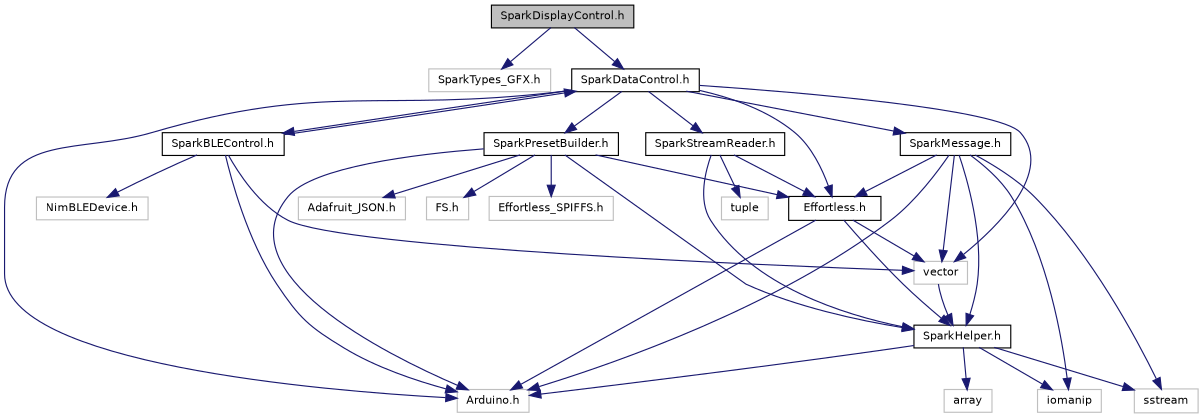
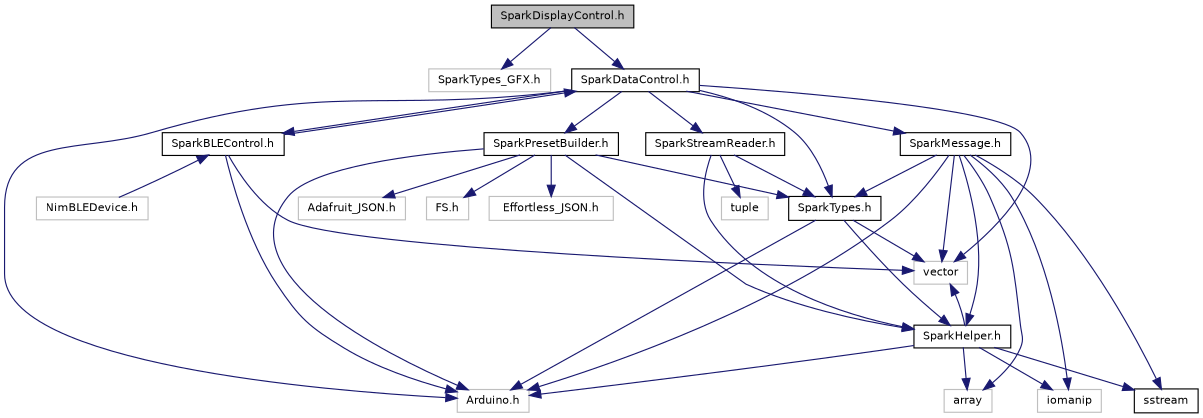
edge "SparkBLEControl.h" -> "NimBLEDevice.h": reversed
node "Effortless_SPIFFS.h": label "Effortless_SPIFFS.h" -> "Effortless_JSON.h"
node "Effortless.h": label "Effortless.h" -> "SparkTypes.h"
edge "SparkMessage.h" -> "array": added
edge "vector" -> "SparkHelper.h": reversed
node "sstream": color grey75 -> black
